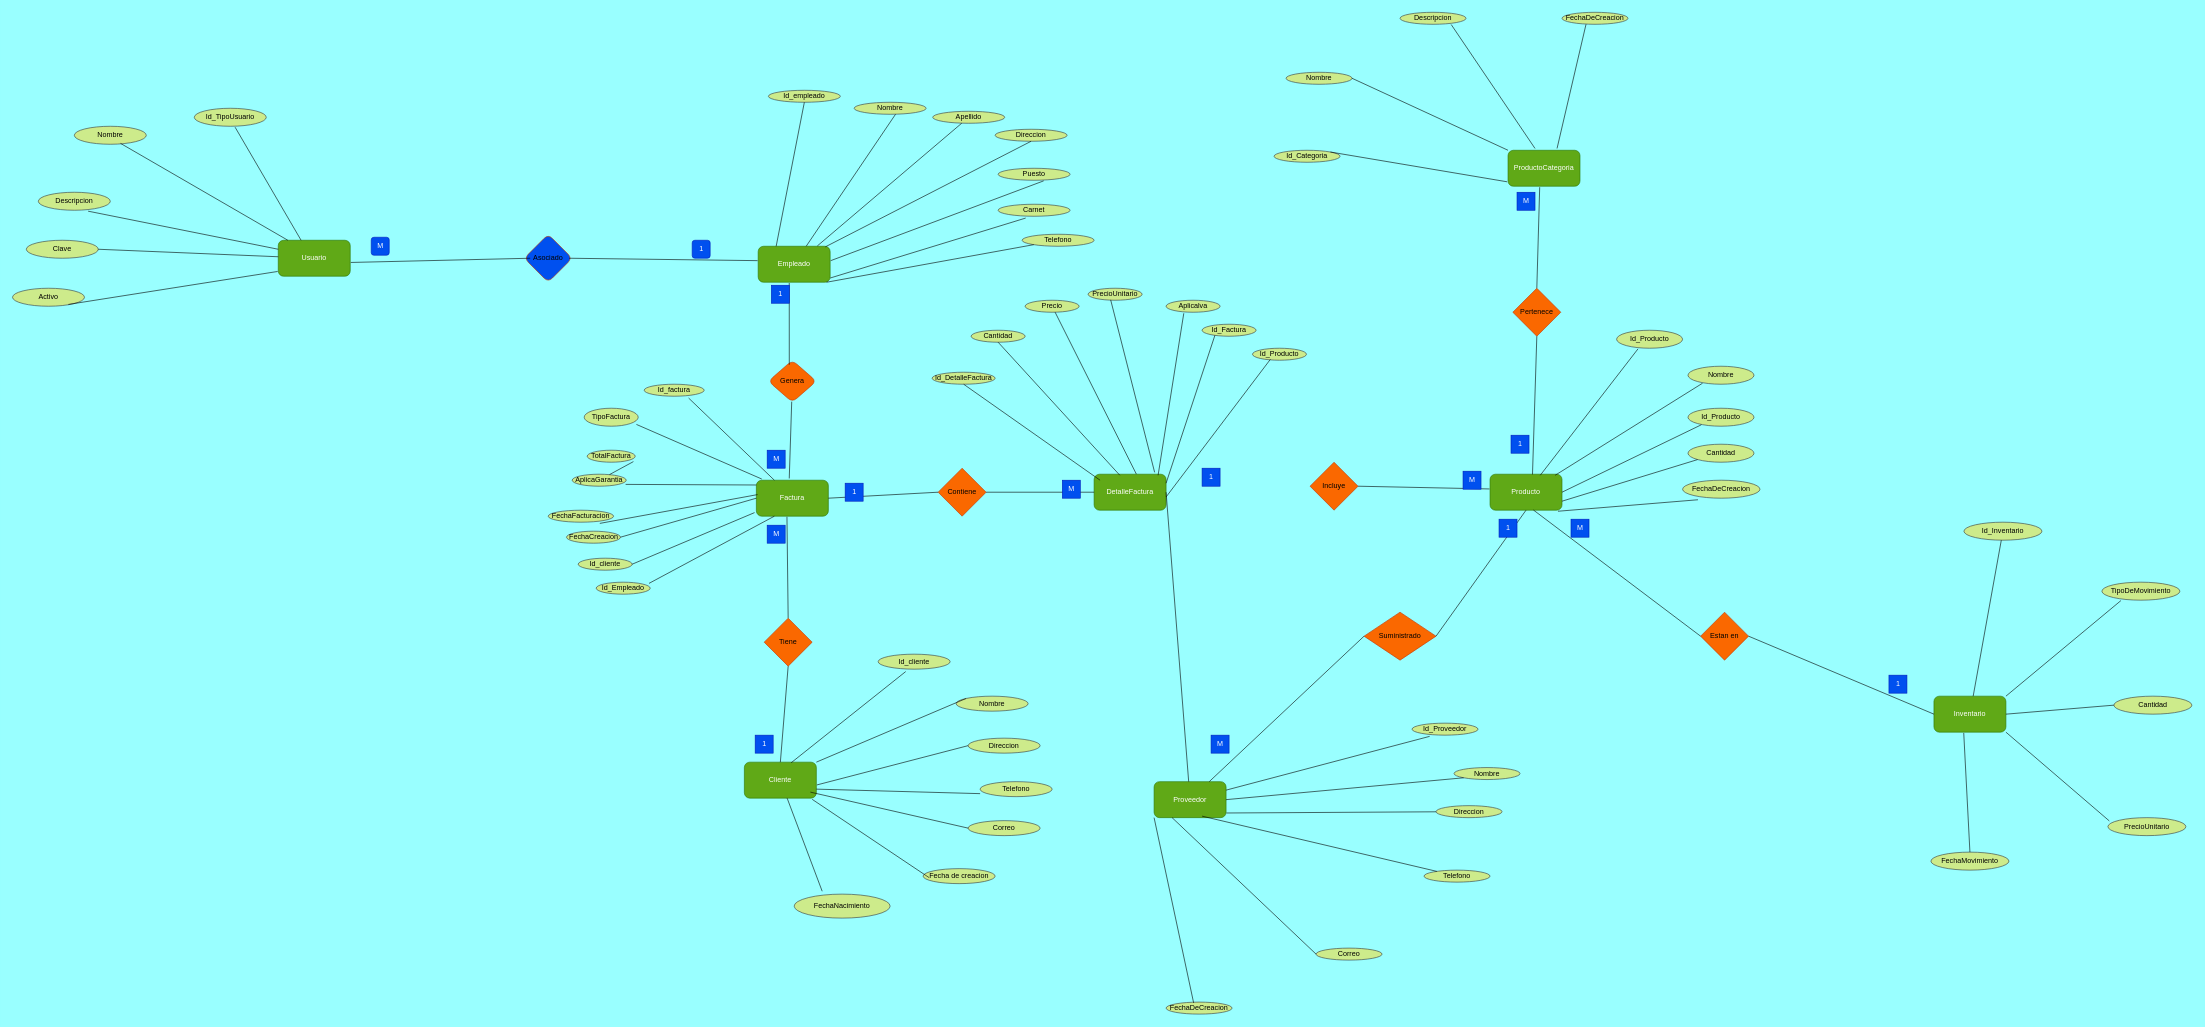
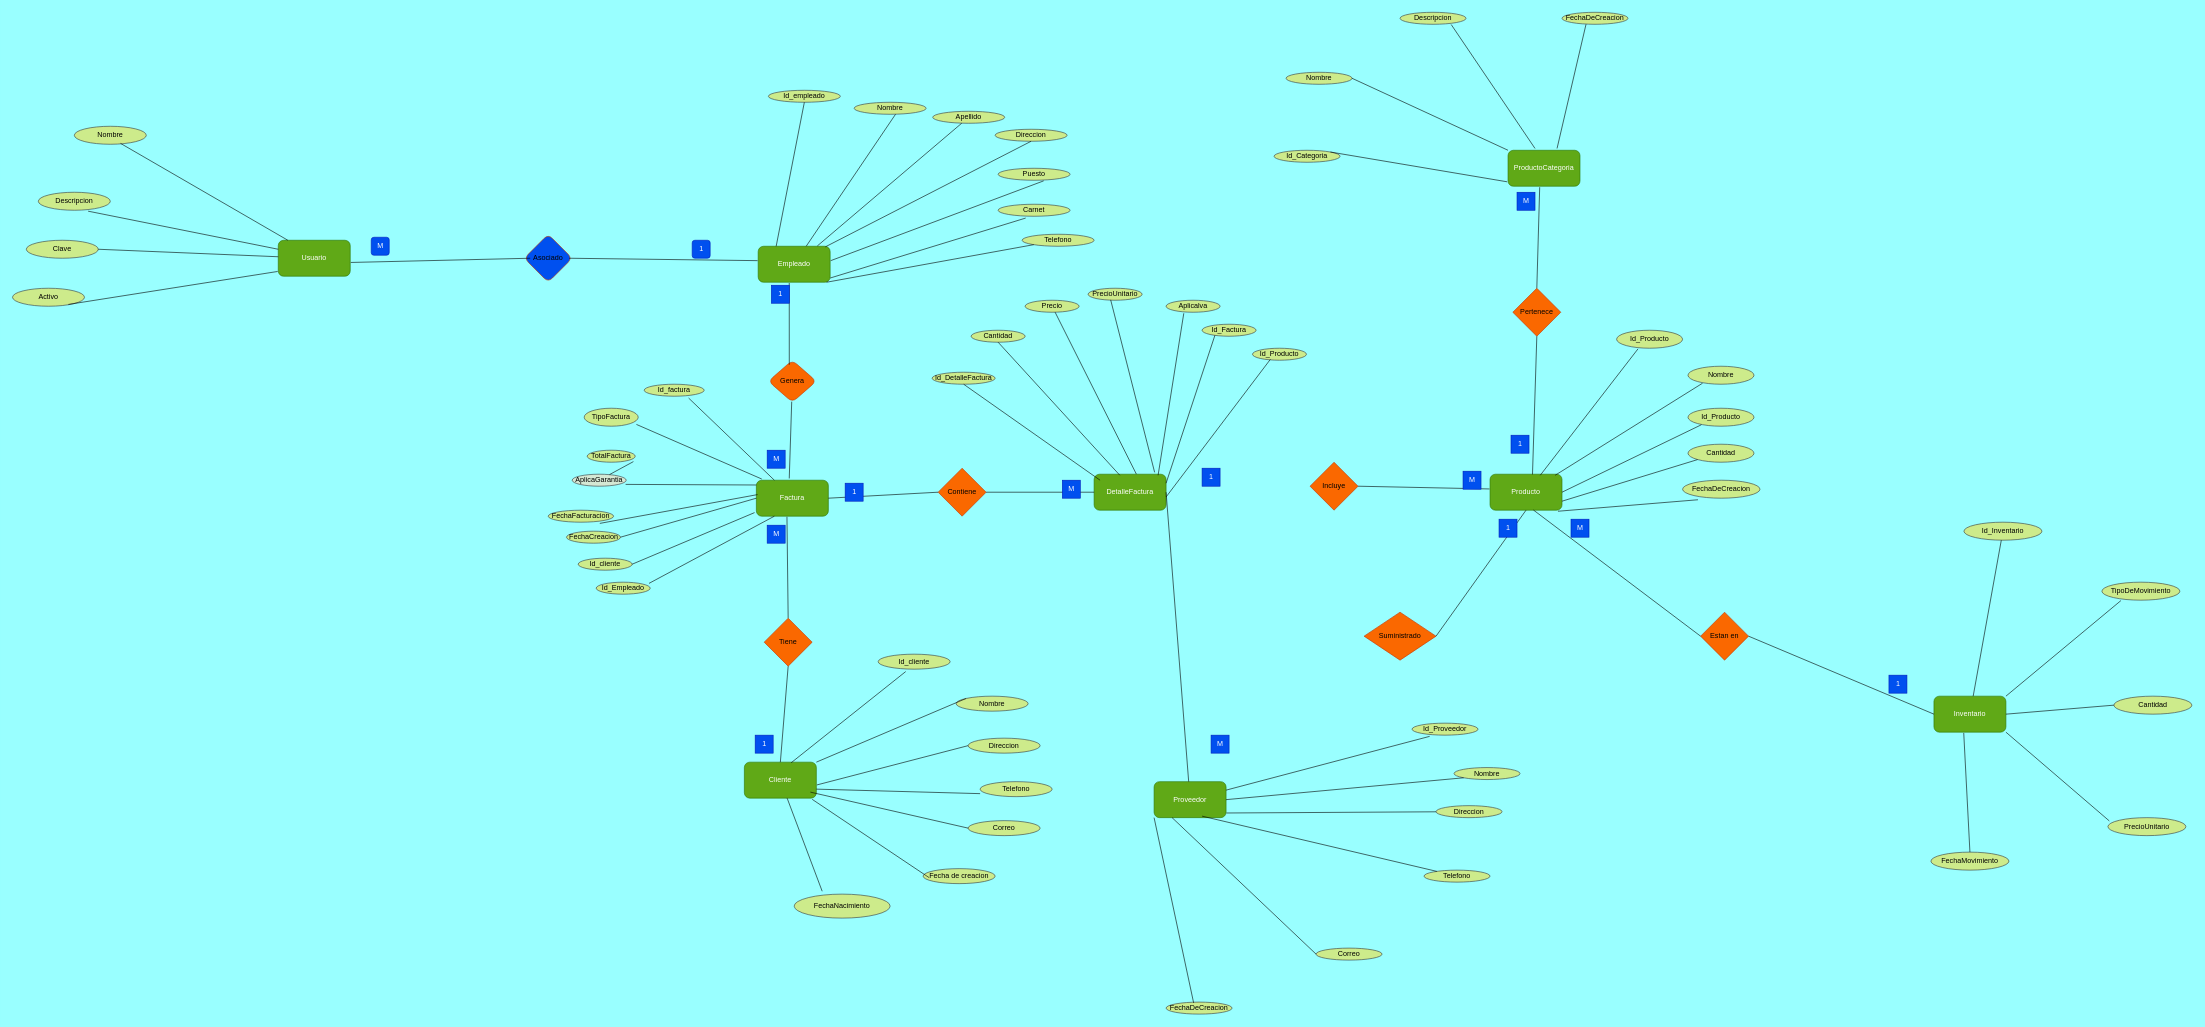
node "Id_TipoUsuario": removed
edge "Id_TipoUsuario" -- "Usuario": removed
node "AplicaGarantia": fillcolor #cdeb8b -> #d5e8d4
edge "Suministrado" -- "Proveedor": removed
